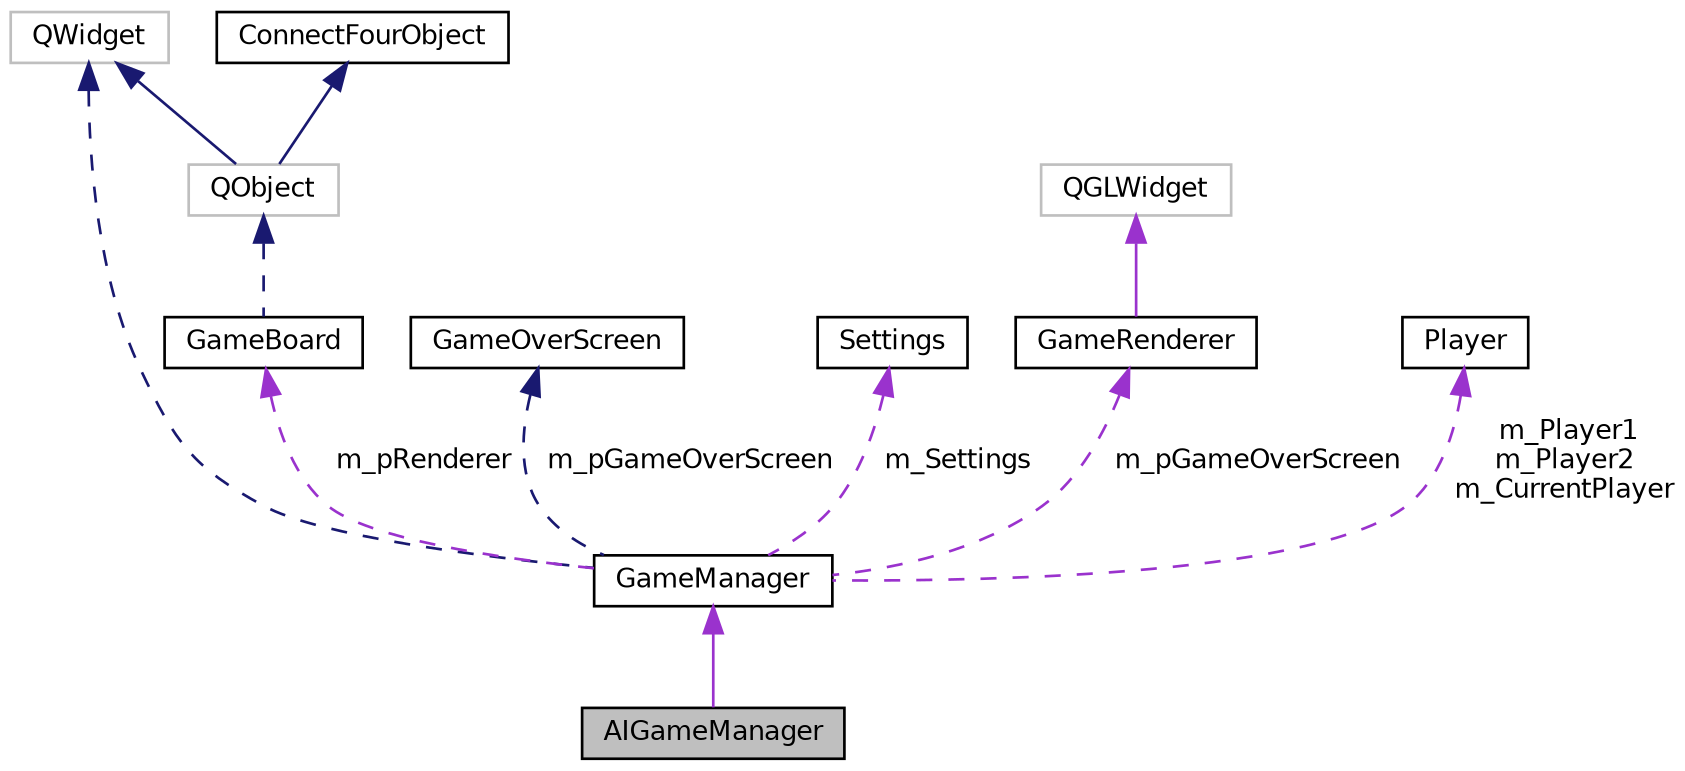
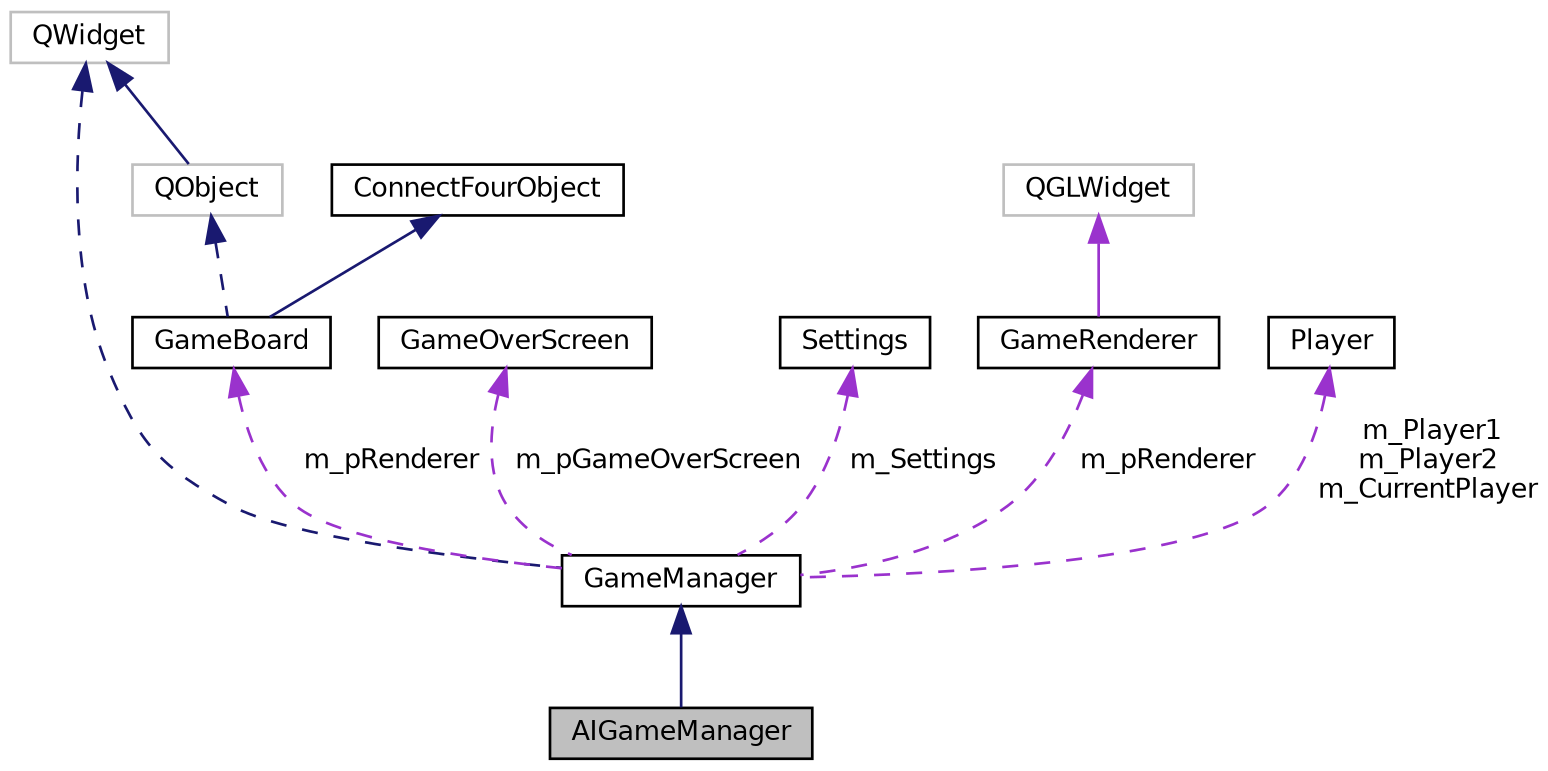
edge "QObject" -> "ConnectFourObject": now "GameBoard" -> "ConnectFourObject"
edge "GameManager" -> "GameRenderer": label " m_pGameOverScreen" -> " m_pRenderer"
edge "GameManager" -> "GameOverScreen": color midnightblue -> darkorchid3
edge "AIGameManager" -> "GameManager": color darkorchid3 -> midnightblue
